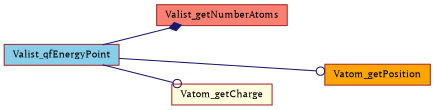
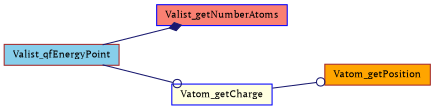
node "Valist_getNumberAtoms": color brown -> blue
edge "Valist_qfEnergyPoint" -> "Vatom_getPosition": now "Vatom_getCharge" -> "Vatom_getPosition"
node "Vatom_getCharge": color brown -> blue
